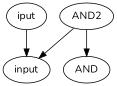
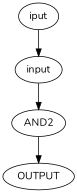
edge "AND2" -> "input": reversed
node "AND": label "AND" -> "OUTPUT"
